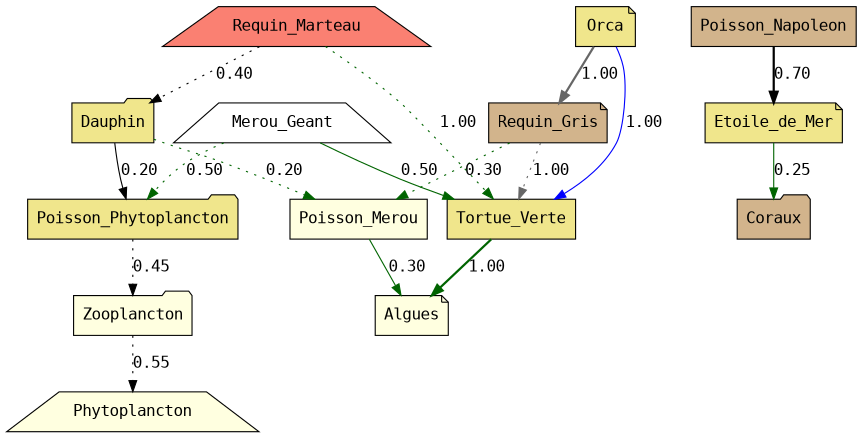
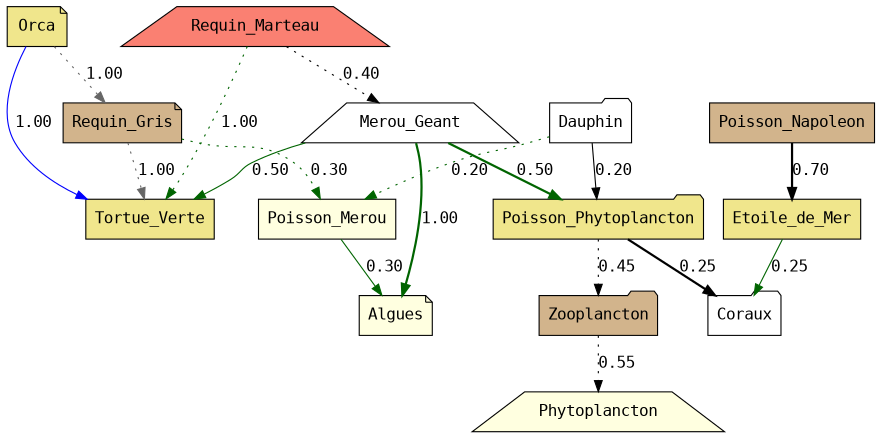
edge "Orca" -> "Requin_Gris": style bold -> dotted
edge "Requin_Marteau" -> "Dauphin": now "Requin_Marteau" -> "Merou_Geant"
node "Dauphin": fillcolor khaki -> white
node "Etoile_de_Mer": shape note -> box
edge "Merou_Geant" -> "Poisson_Phytoplancton": style dotted -> bold
node "Coraux": fillcolor tan -> white
edge "Tortue_Verte" -> "Algues": now "Merou_Geant" -> "Algues"
edge "Poisson_Phytoplancton" -> "Coraux": added, label "0.25"
node "Zooplancton": fillcolor lightyellow -> tan
